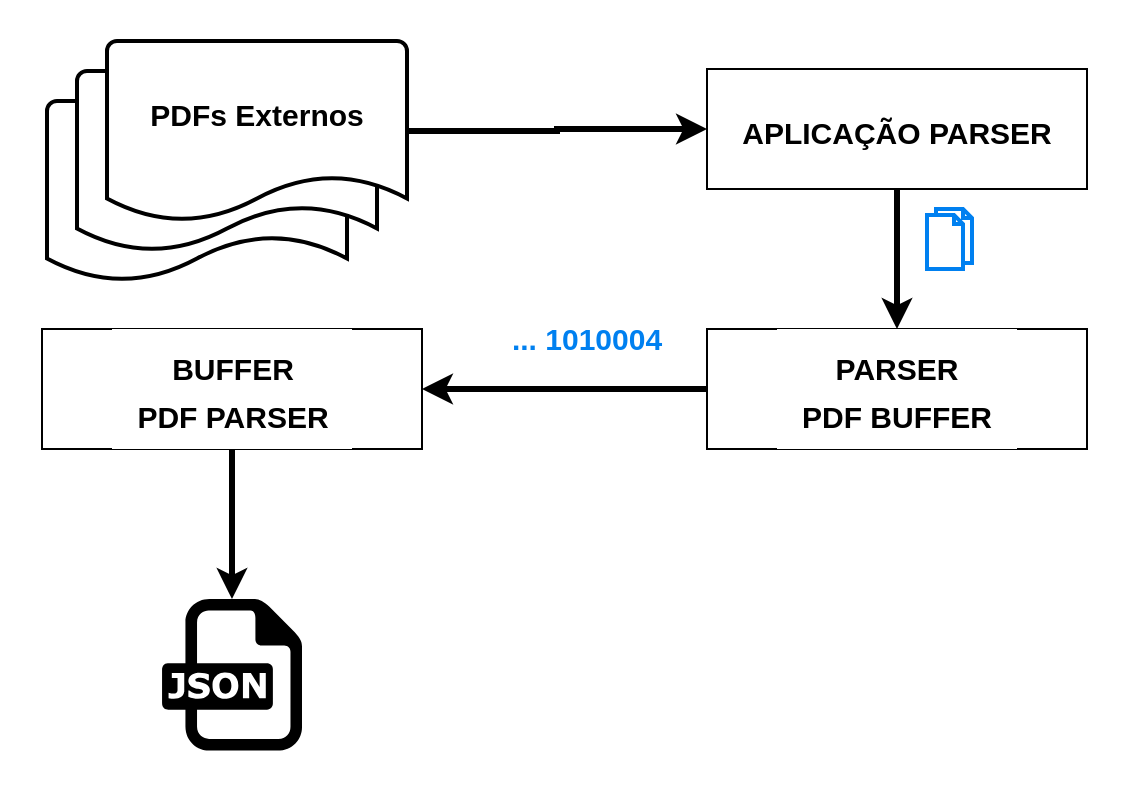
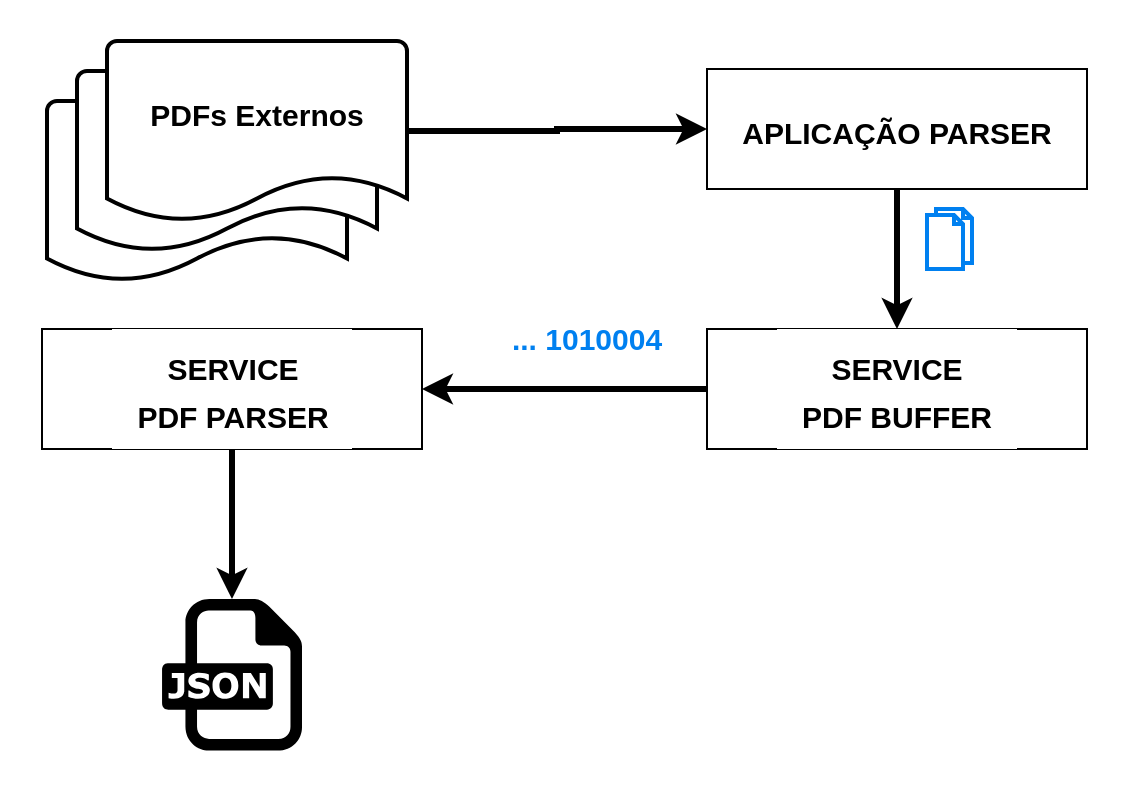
node "BUFFER PDF PARSER": label "BUFFER PDF PARSER" -> "SERVICE PDF PARSER"
node "PARSER PDF BUFFER": label "PARSER PDF BUFFER" -> "SERVICE PDF BUFFER"
